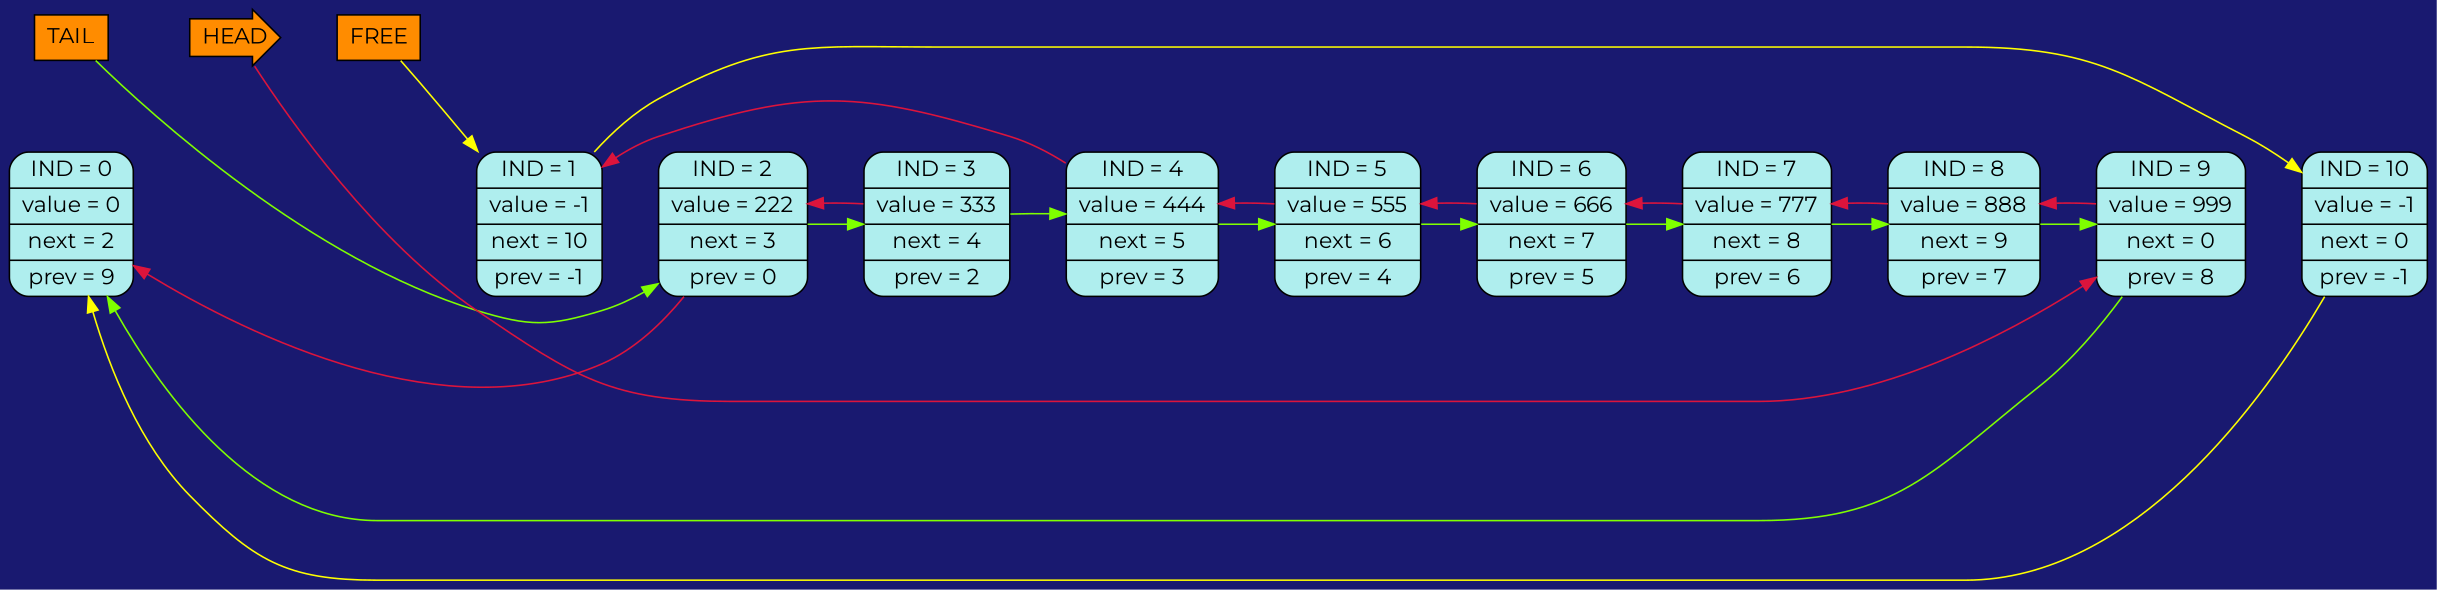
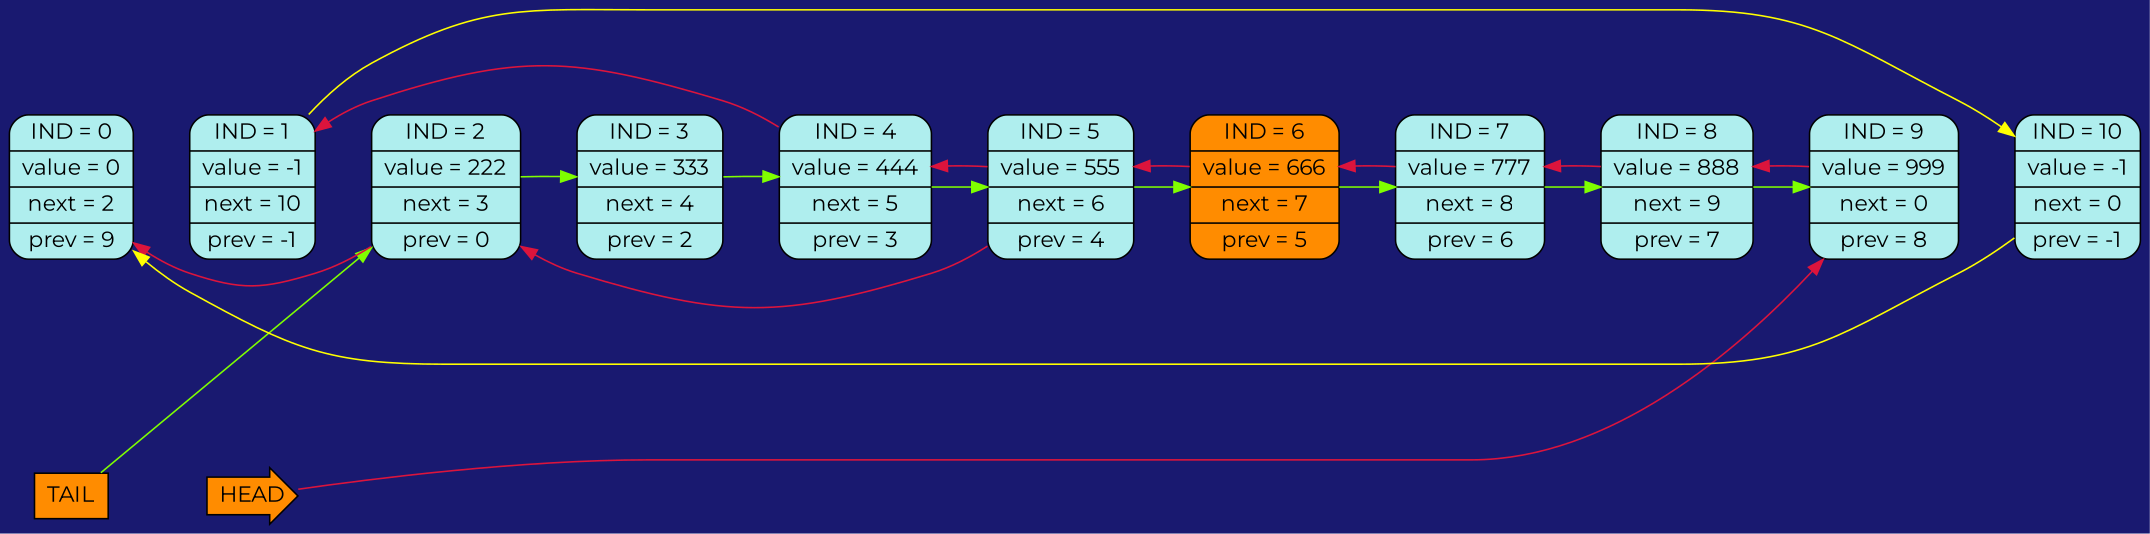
node "FREE": removed
edge "IND = 3" -> "IND = 2": now "IND = 5" -> "IND = 2"
node "IND = 6": fillcolor #afeeee -> #ff8c00
edge "IND = 9" -> "IND = 0": removed
